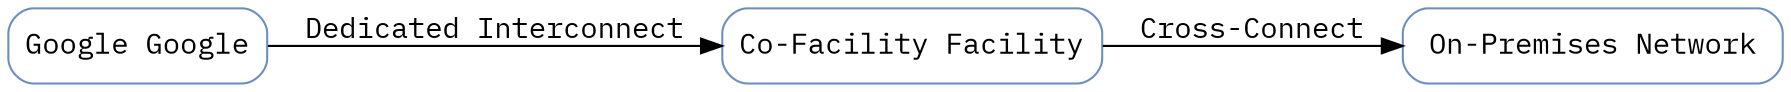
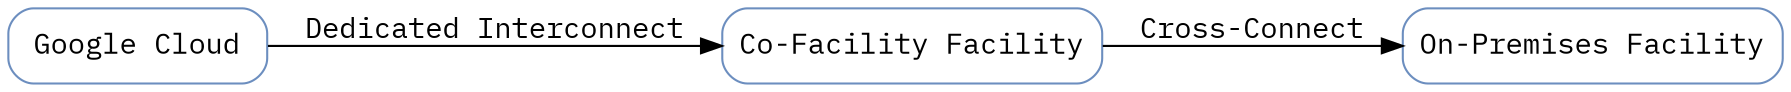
node "Google Google": label "Google Google" -> "Google Cloud"
node "On-Premises Network": label "On-Premises Network" -> "On-Premises Facility"
